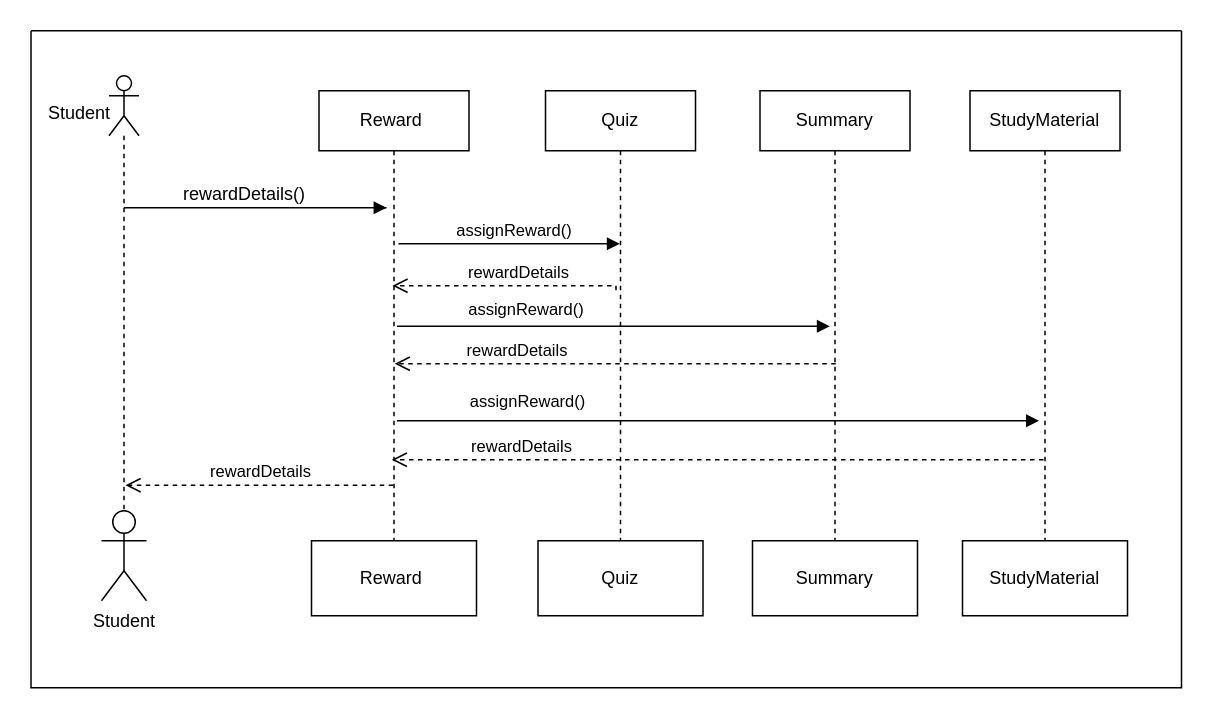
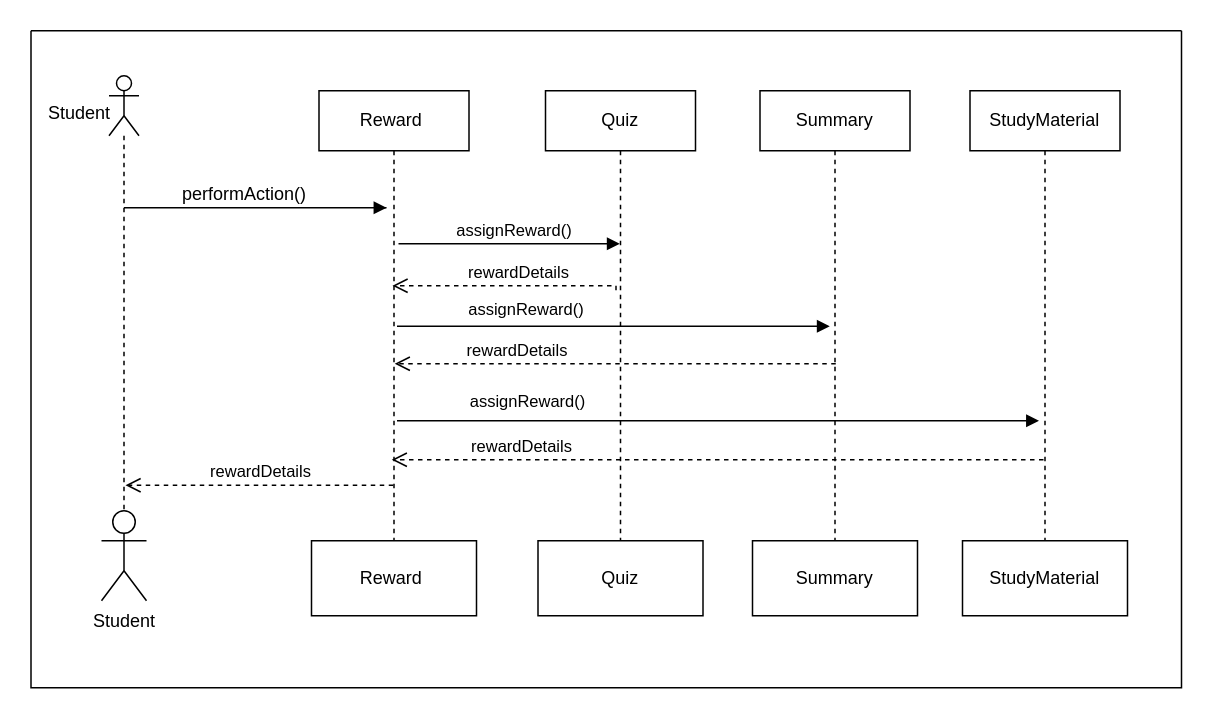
node "rewardDetails()": label "rewardDetails()" -> "performAction()"
